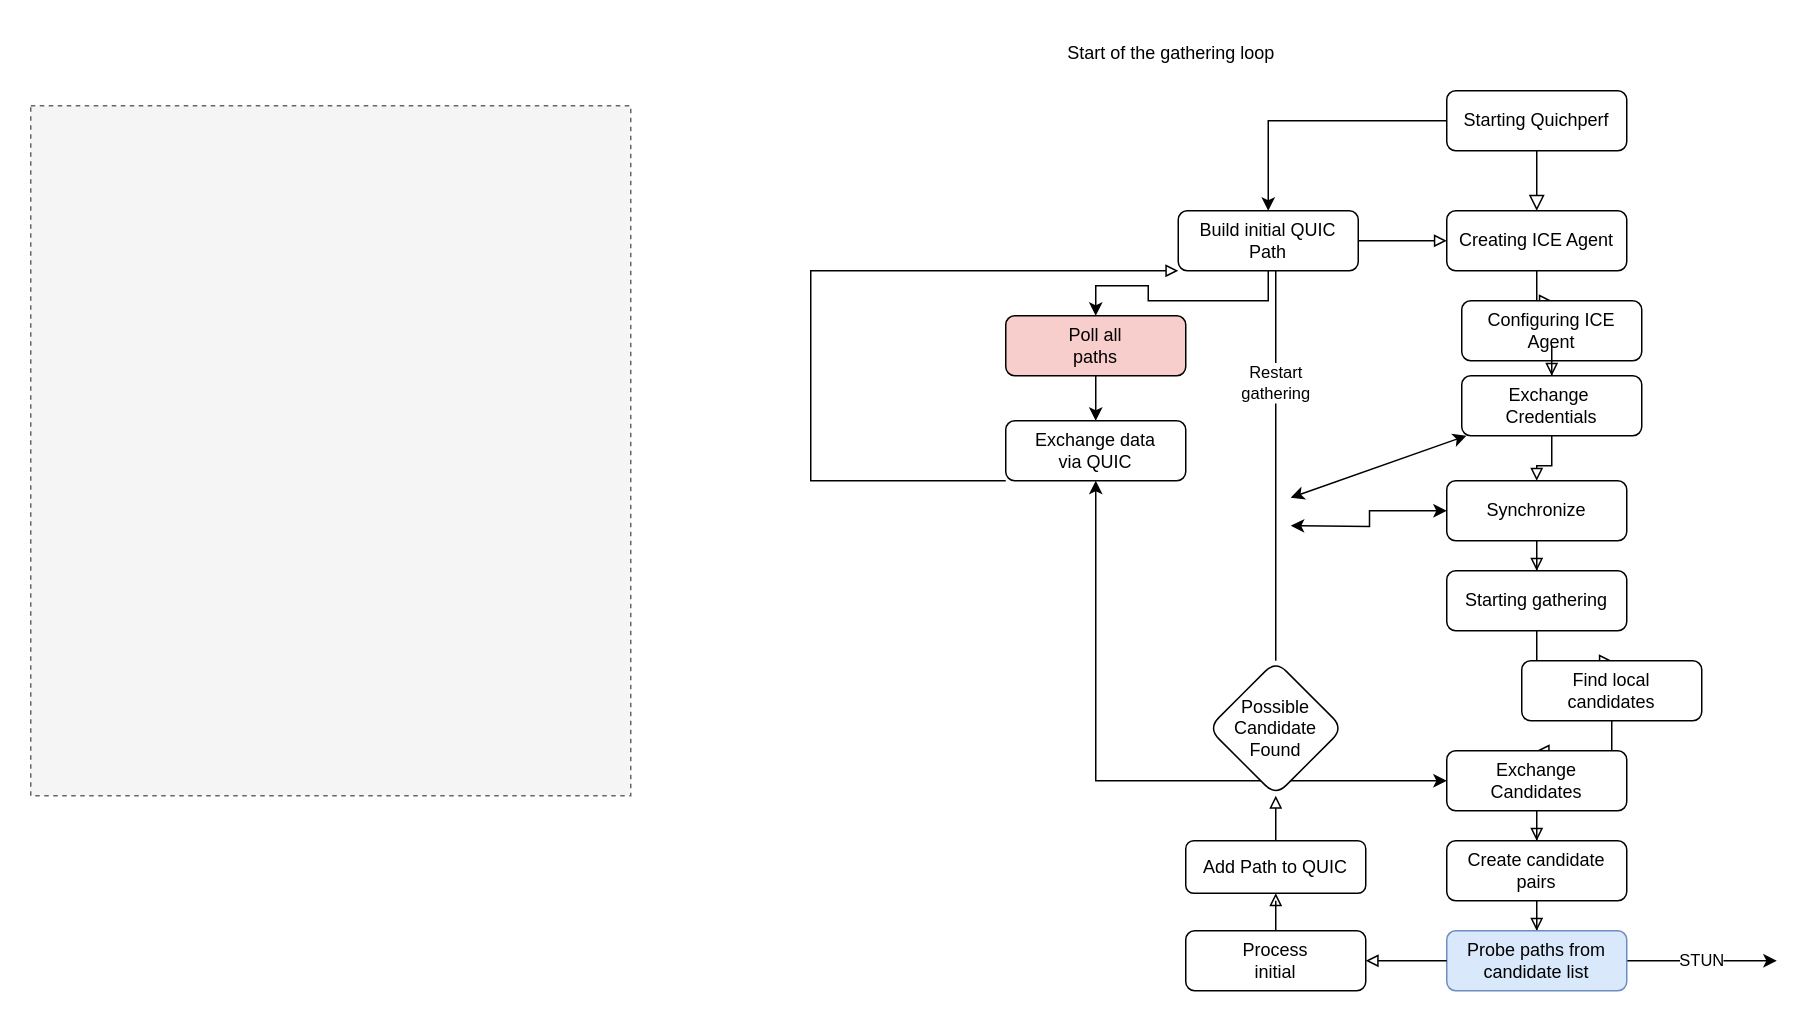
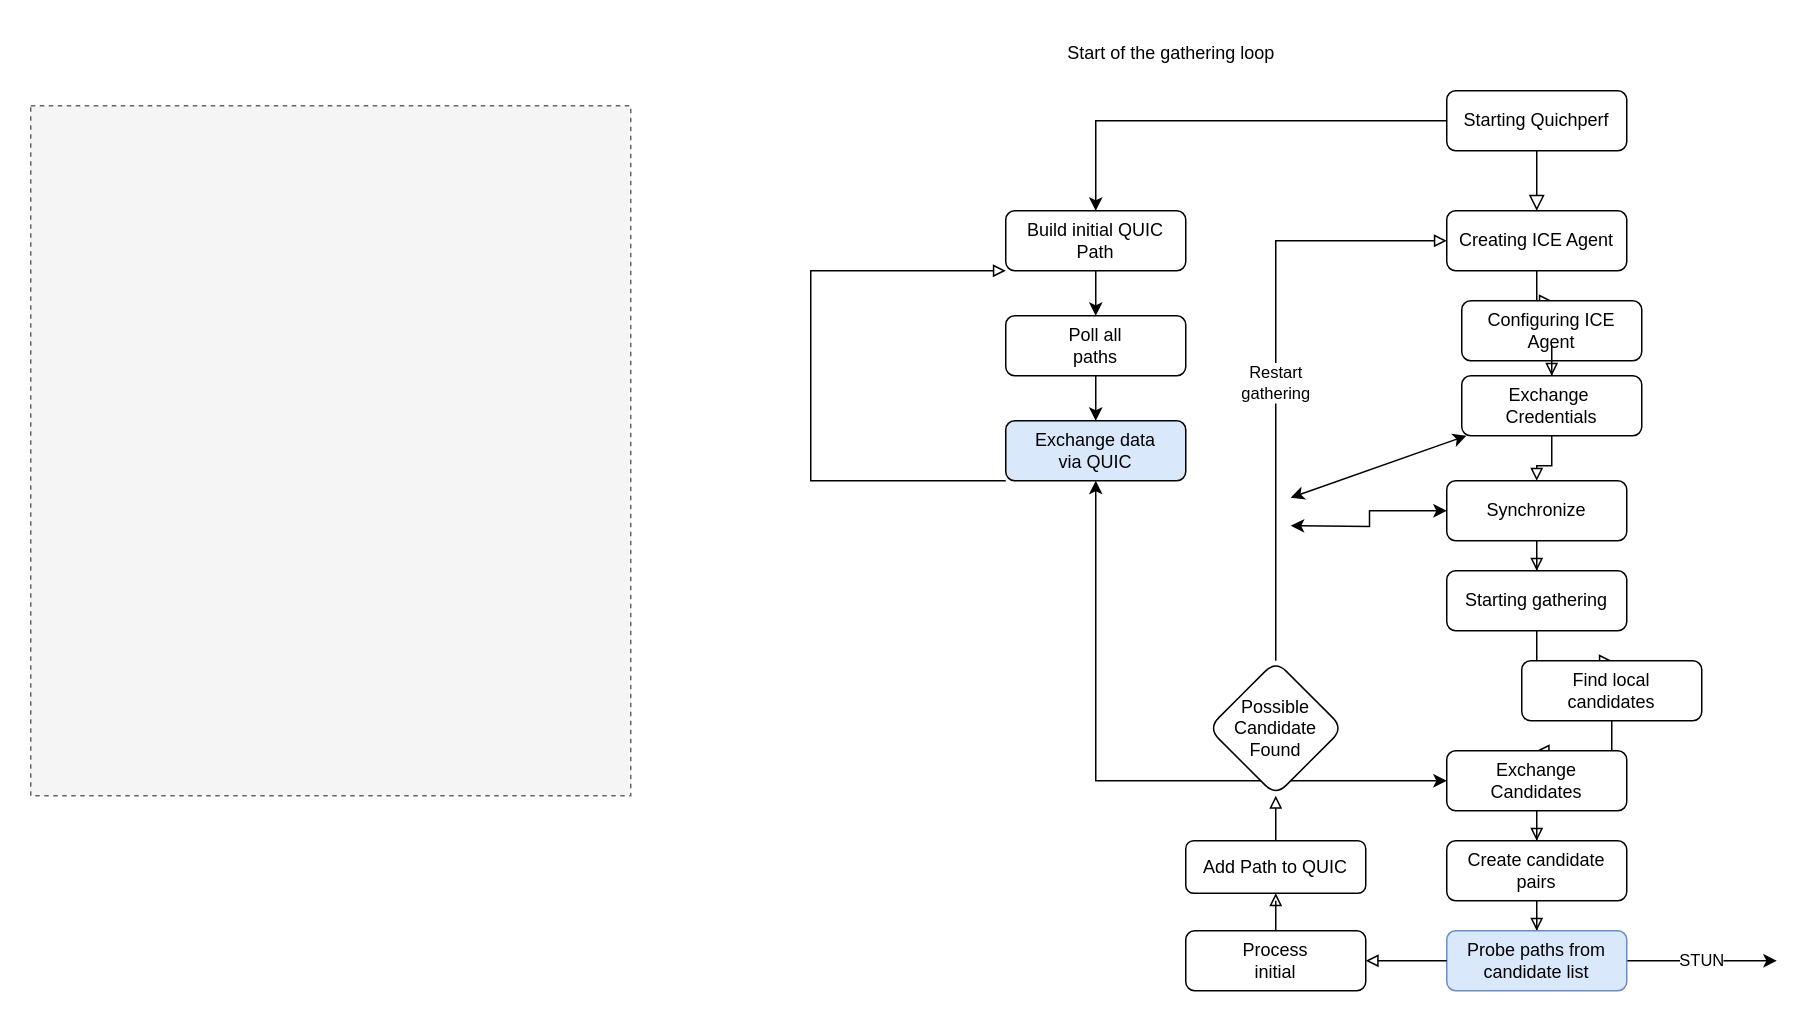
node "Build initial QUIC Path": moved (1268, 241) -> (1096, 241)
node "Poll all paths": fillcolor #f8cecc -> #ffffff
node "Exchange data via QUIC": fillcolor #ffffff -> #dae8fc
